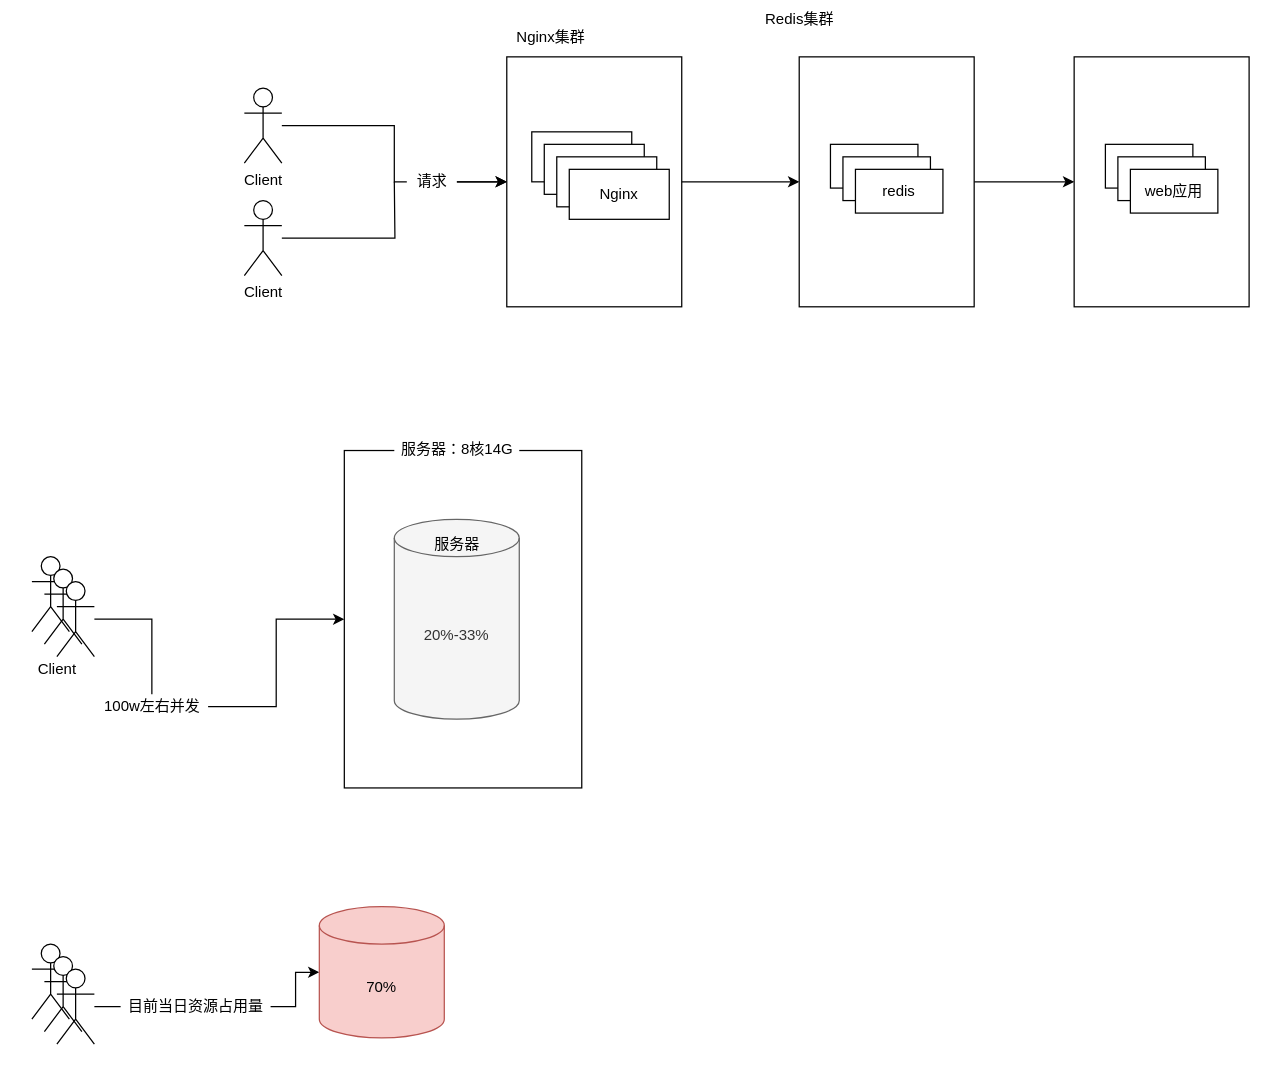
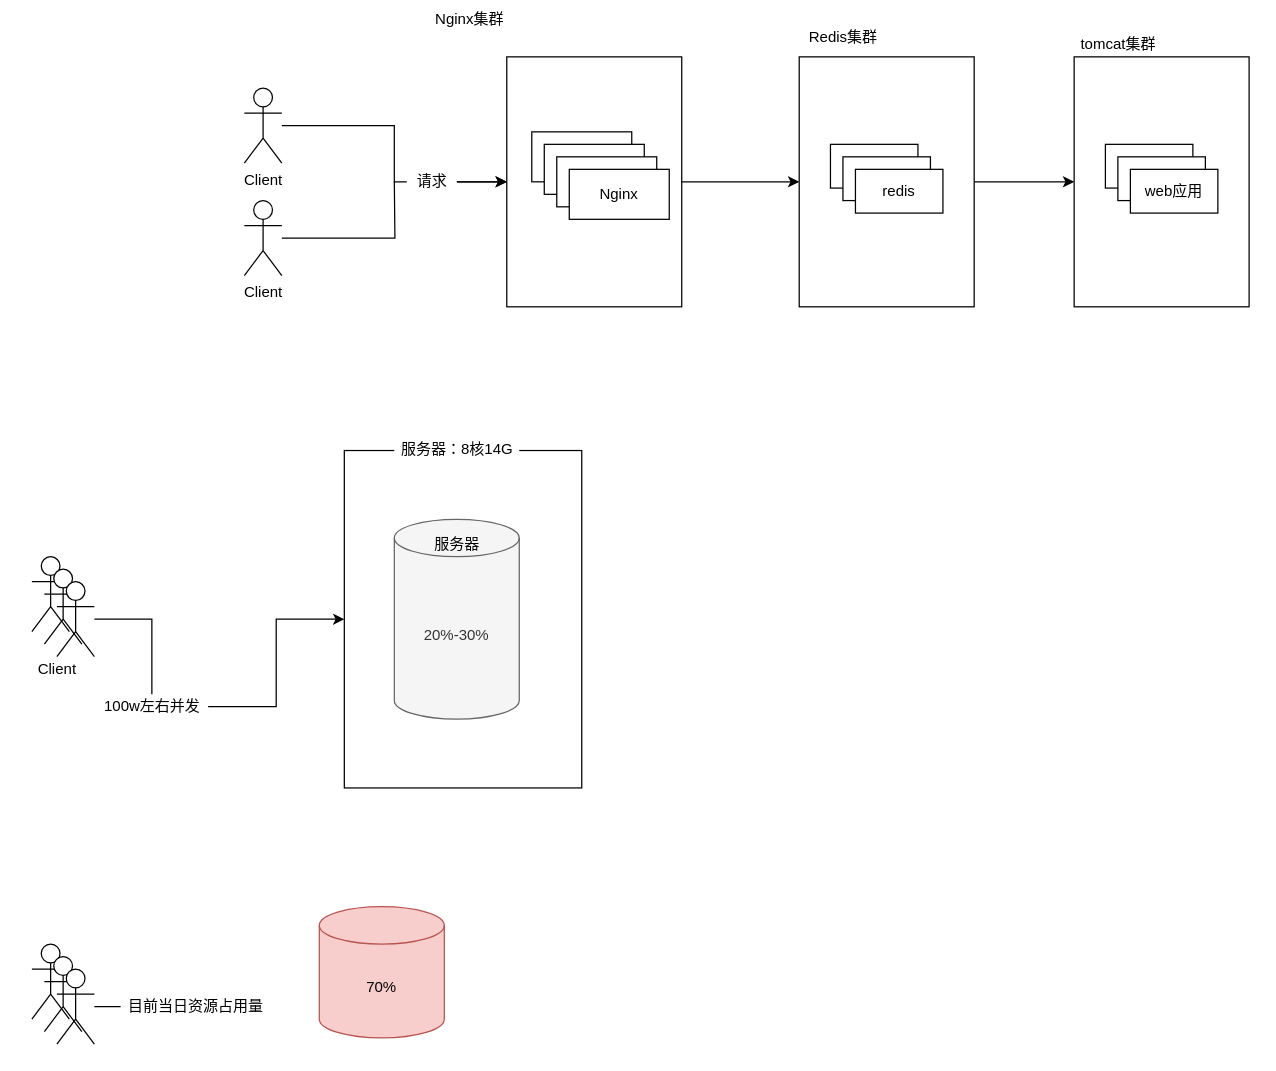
node "Redis集群": moved (799, 19) -> (843, 38)
node "Nginx集群": moved (551, 38) -> (469, 19)
node "tomcat集群": added
node "20%-33%": label "20%-33%" -> "20%-30%"
edge "目前当日资源占用量" -> "70%": removed
